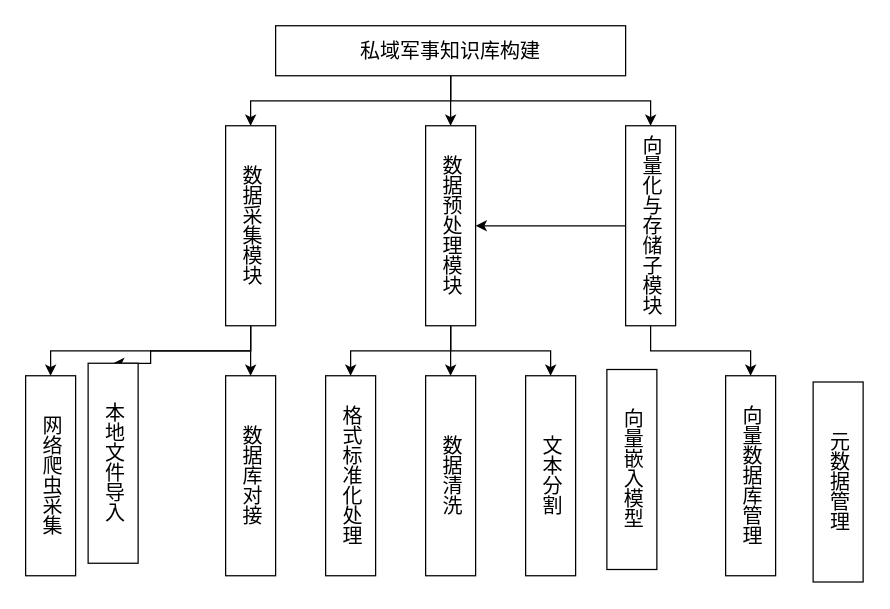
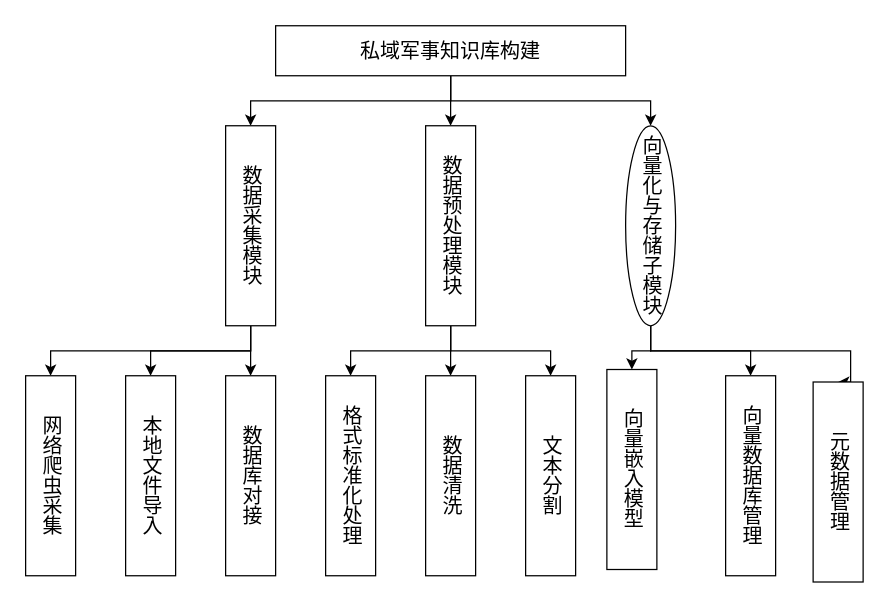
edge "向量化与存储子模块" -> "数据预处理模块": now "向量化与存储子模块" -> "向量嵌入模型"
node "向量化与存储子模块": shape rectangle -> ellipse
edge "向量化与存储子模块" -> "元数据管理": added
node "本地文件导入": moved (113, 463) -> (151, 476)
